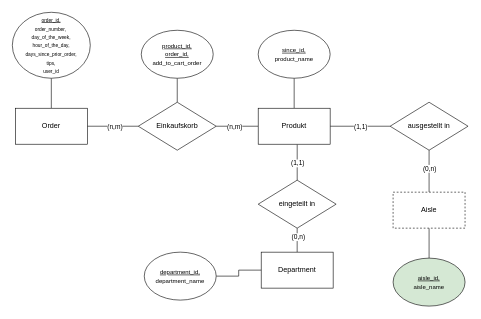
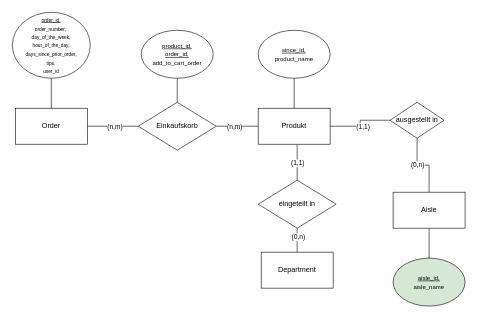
node "ausgestellt in": size 78x48 -> 54x36
node "Aisle": style dashed -> solid
edge "Department" -- "department_id, department_name": removed
node "department_id, department_name": removed
